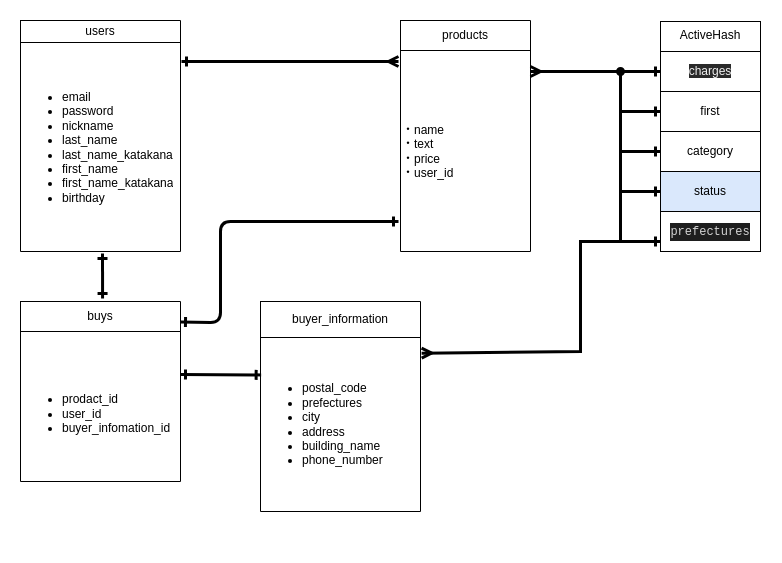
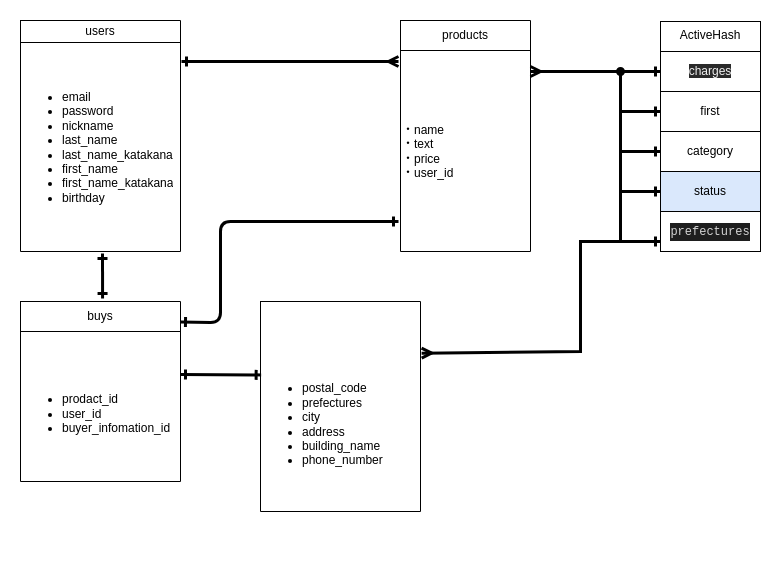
node "buyer_information": removed
